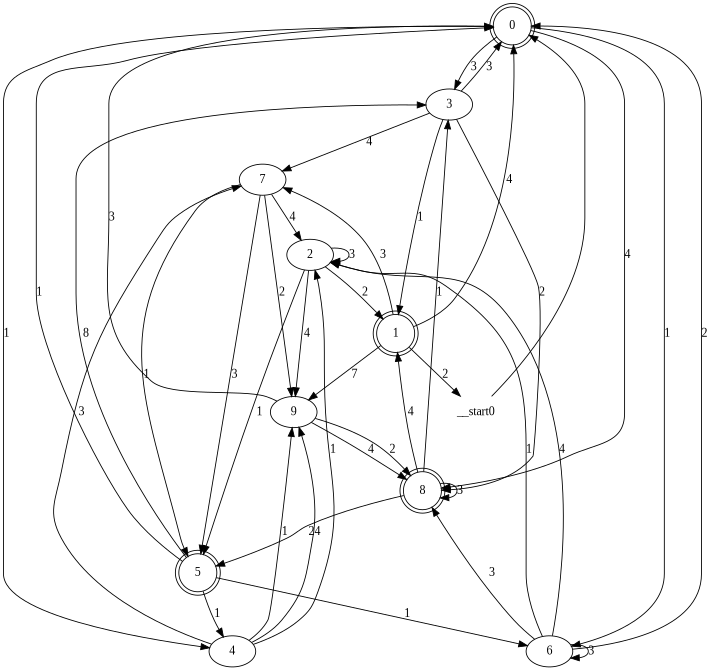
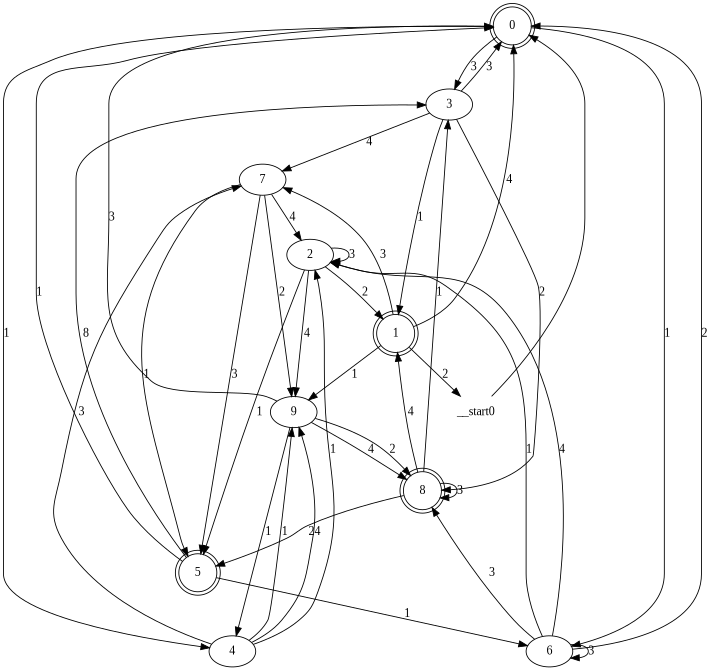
edge "0" -> "8": removed, label "4"
edge "1" -> "9": label "7" -> "1"
edge "5" -> "4": now "9" -> "4"
